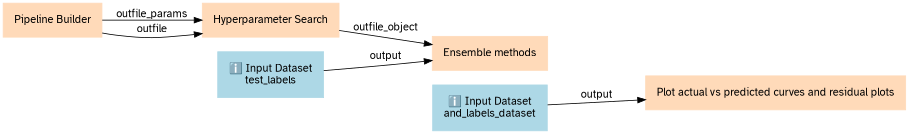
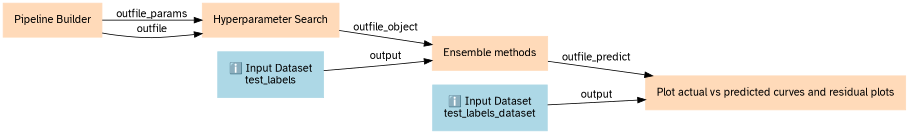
edge "Ensemble methods" -> "Plot actual vs predicted curves and residual plots": added, label "outfile_predict"
node "ℹ️ Input Dataset and_labels_dataset": label "ℹ️ Input Dataset and_labels_dataset" -> "ℹ️ Input Dataset test_labels_dataset"
